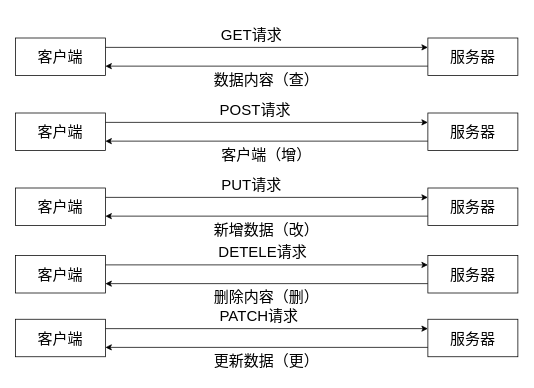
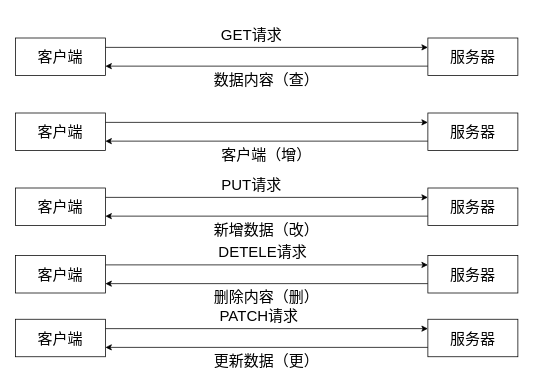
node "POST请求": removed
